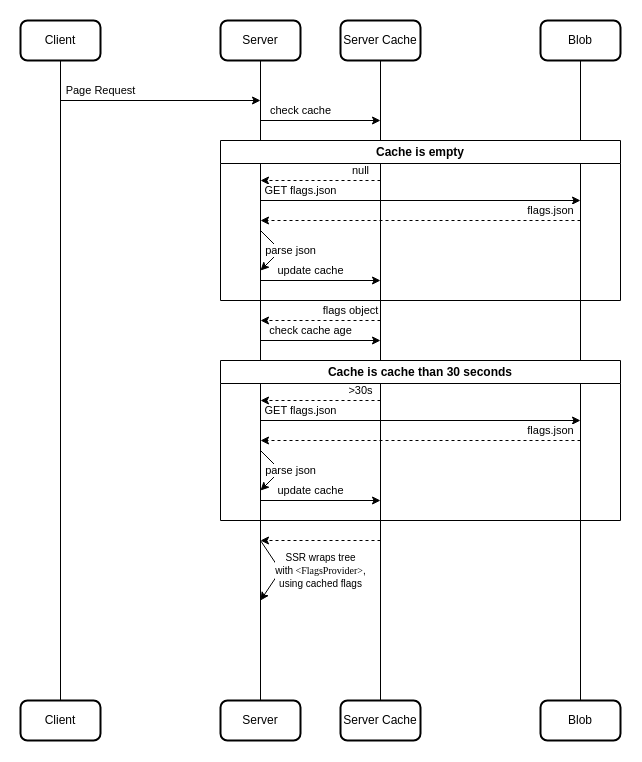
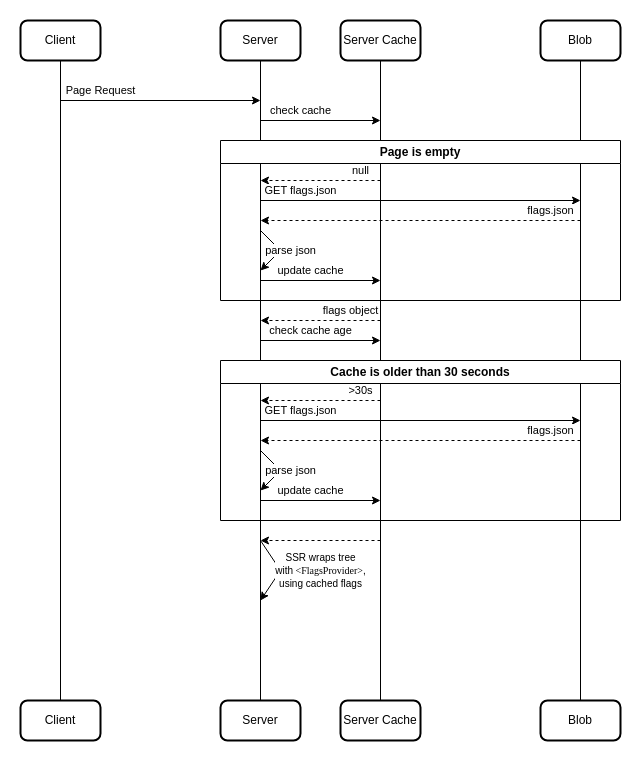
node "Cache is empty": label "Cache is empty" -> "Page is empty"
node "Cache is cache than 30 seconds": label "Cache is cache than 30 seconds" -> "Cache is older than 30 seconds"
